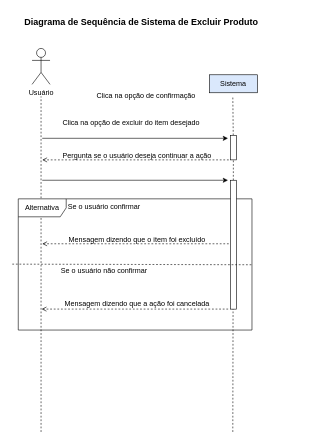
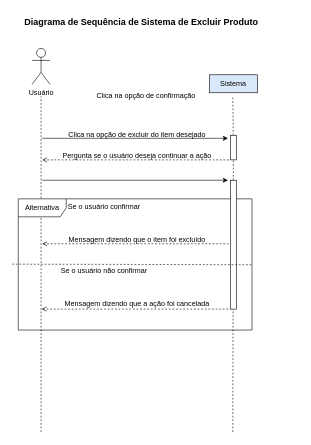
node "Clica na opção de excluir do item desejado": moved (131, 123) -> (137, 135)
